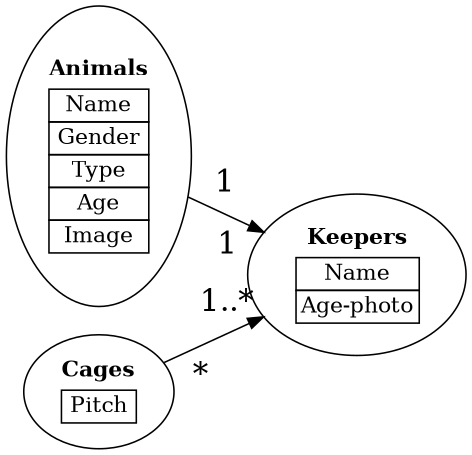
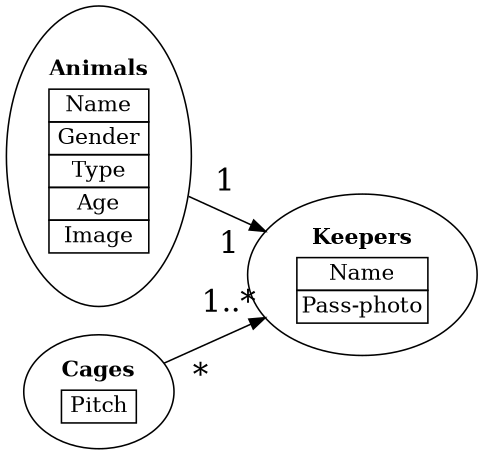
node "Keepers": text "Age-photo" -> "Pass-photo"
